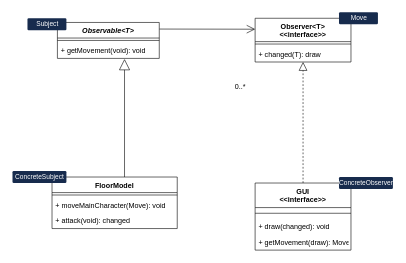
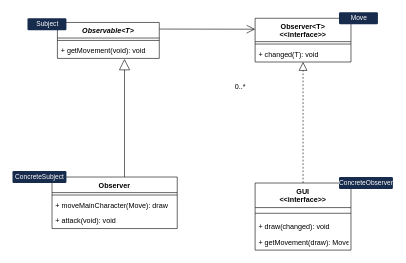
node "+ changed(T): draw": label "+ changed(T): draw" -> "+ changed(T): void"
node "FloorModel": label "FloorModel" -> "Observer"
node "+ moveMainCharacter(Move): void": label "+ moveMainCharacter(Move): void" -> "+ moveMainCharacter(Move): draw"
node "+ attack(void): changed": label "+ attack(void): changed" -> "+ attack(void): void"
